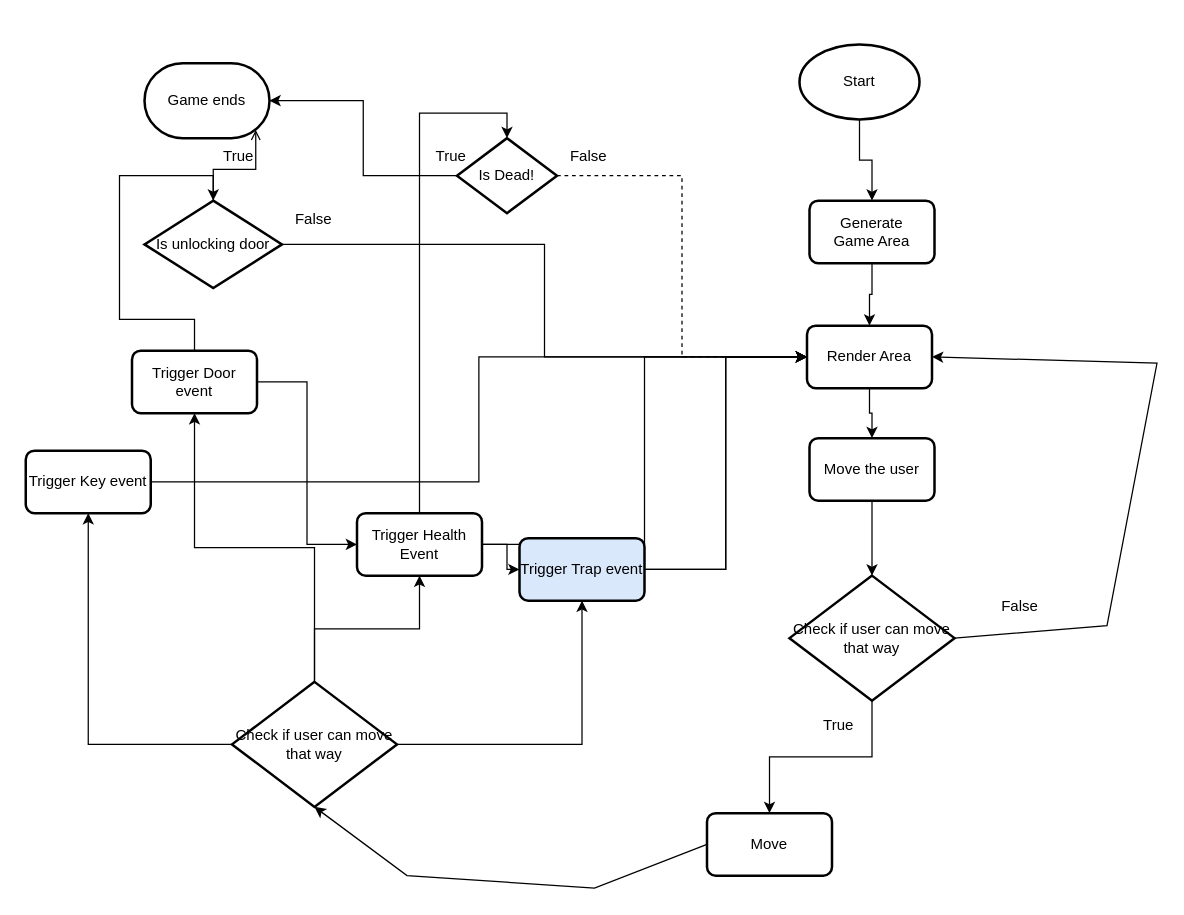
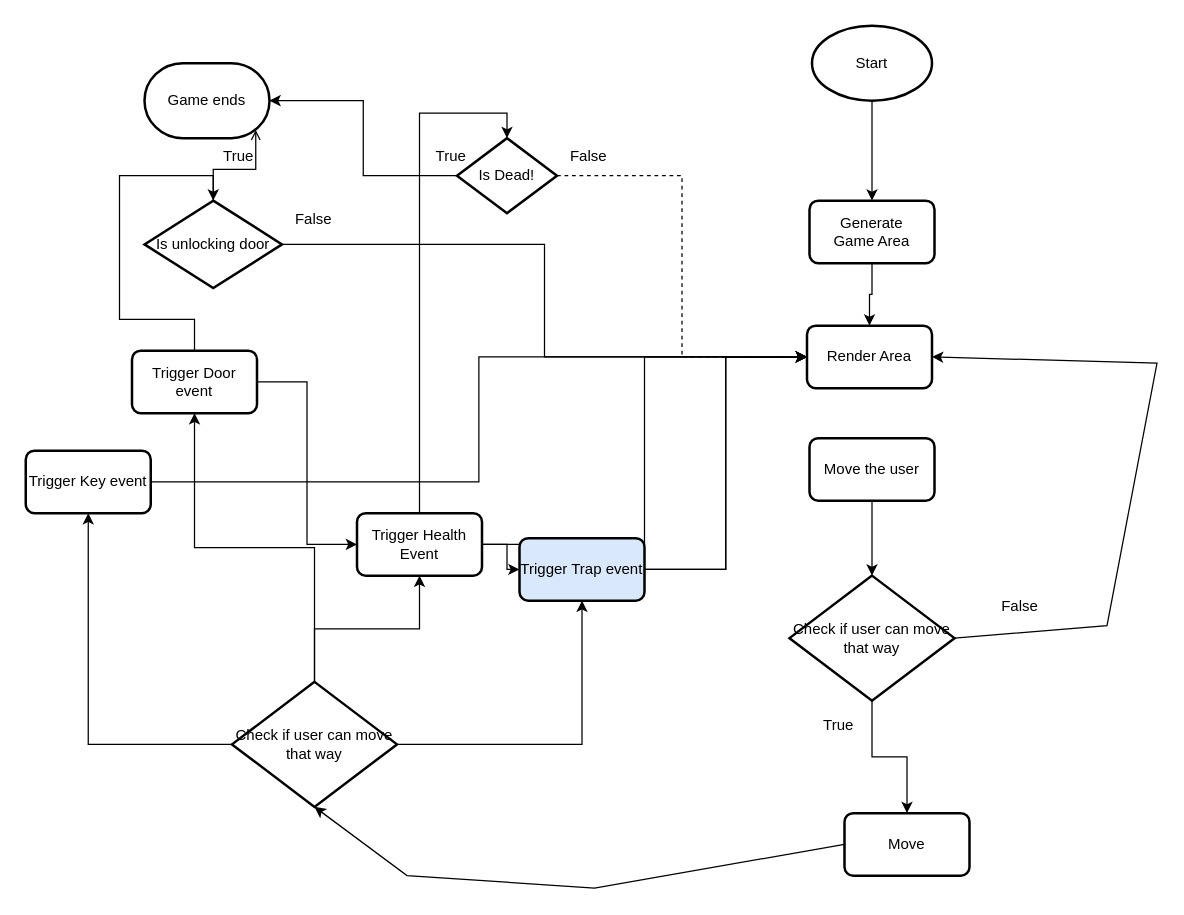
node "Start": moved (859, 82) -> (872, 63)
edge "Render Area" -> "Move the user": removed
node "Move": moved (769, 844) -> (907, 844)
